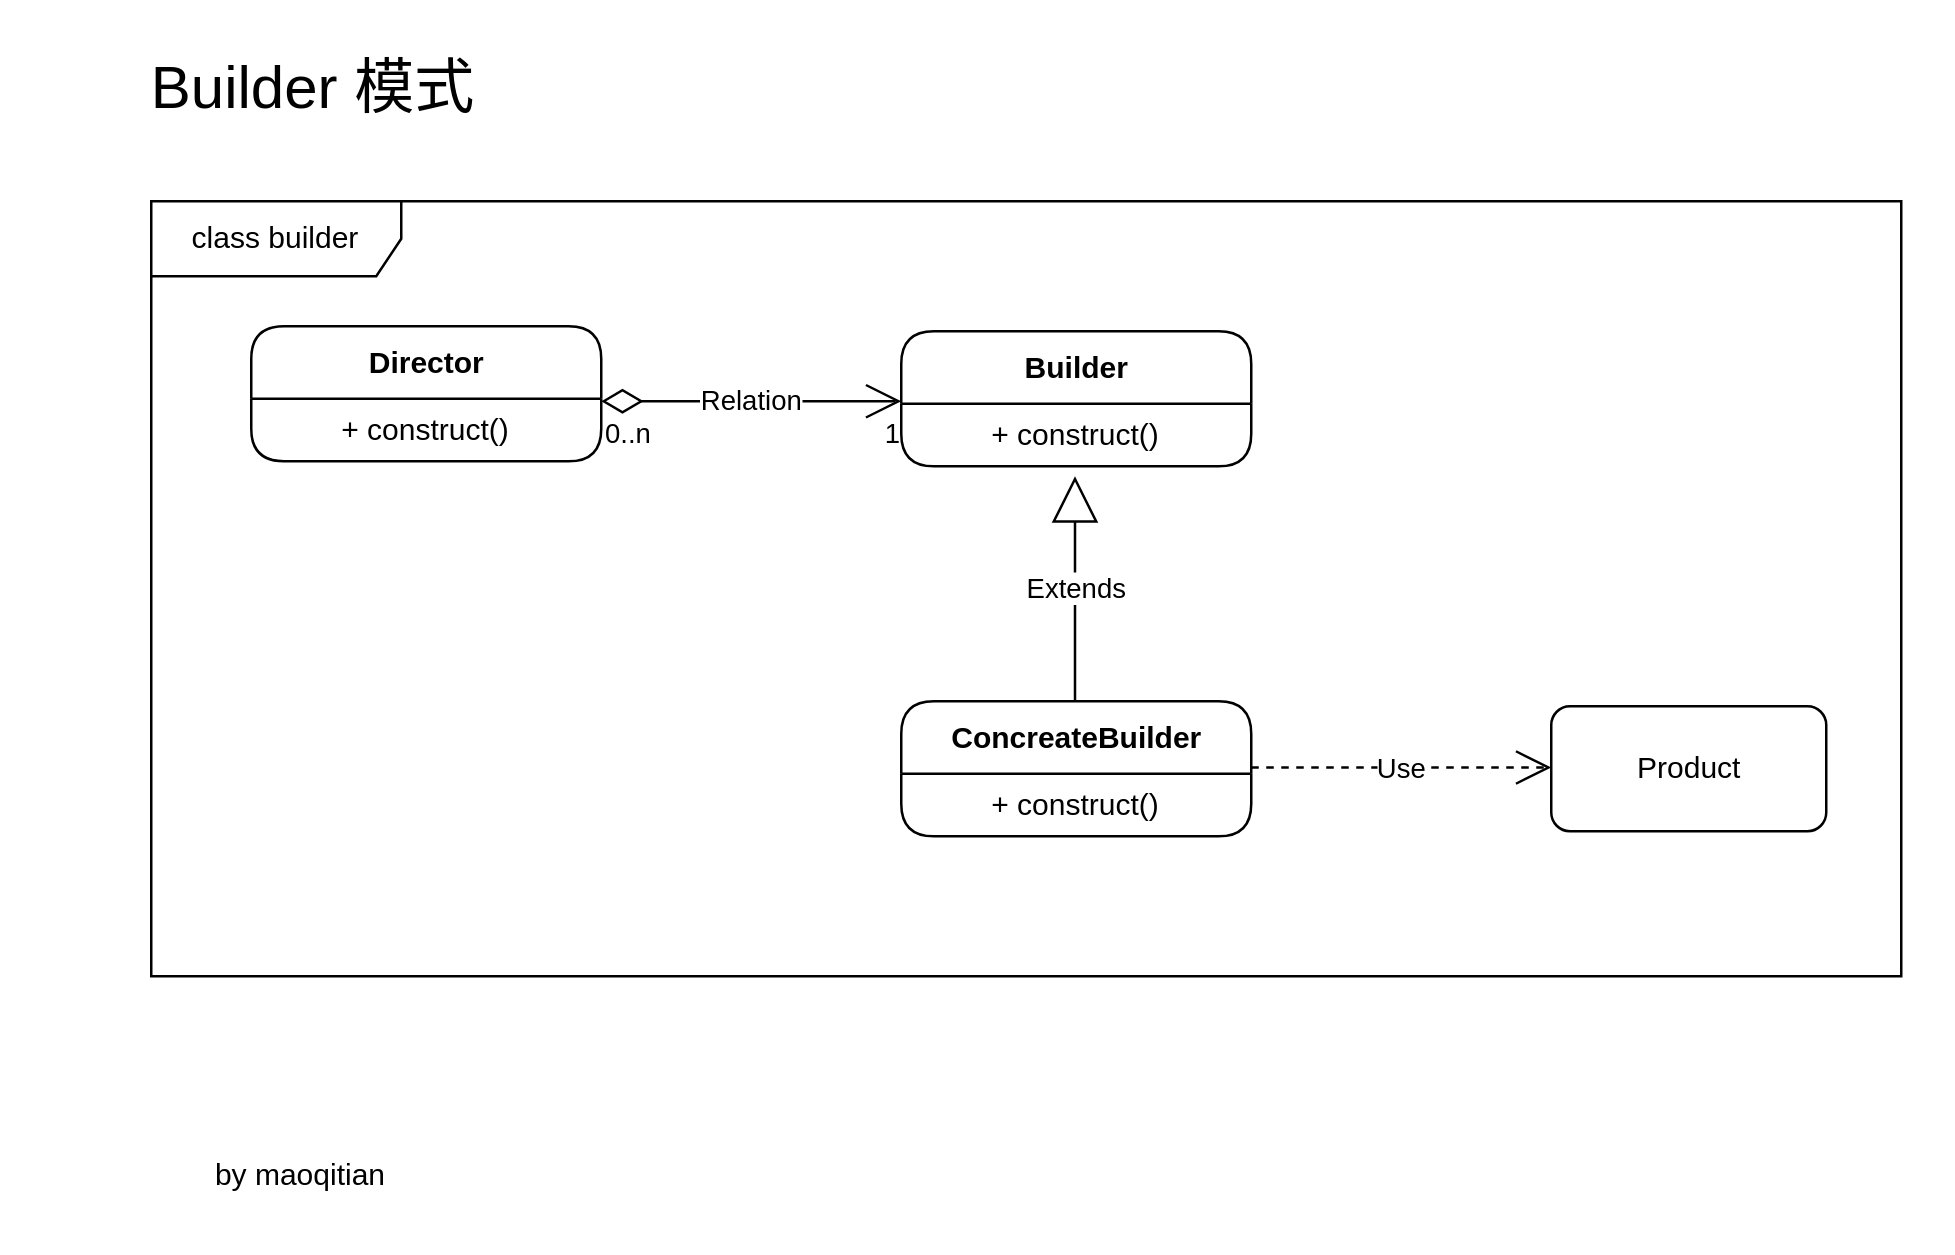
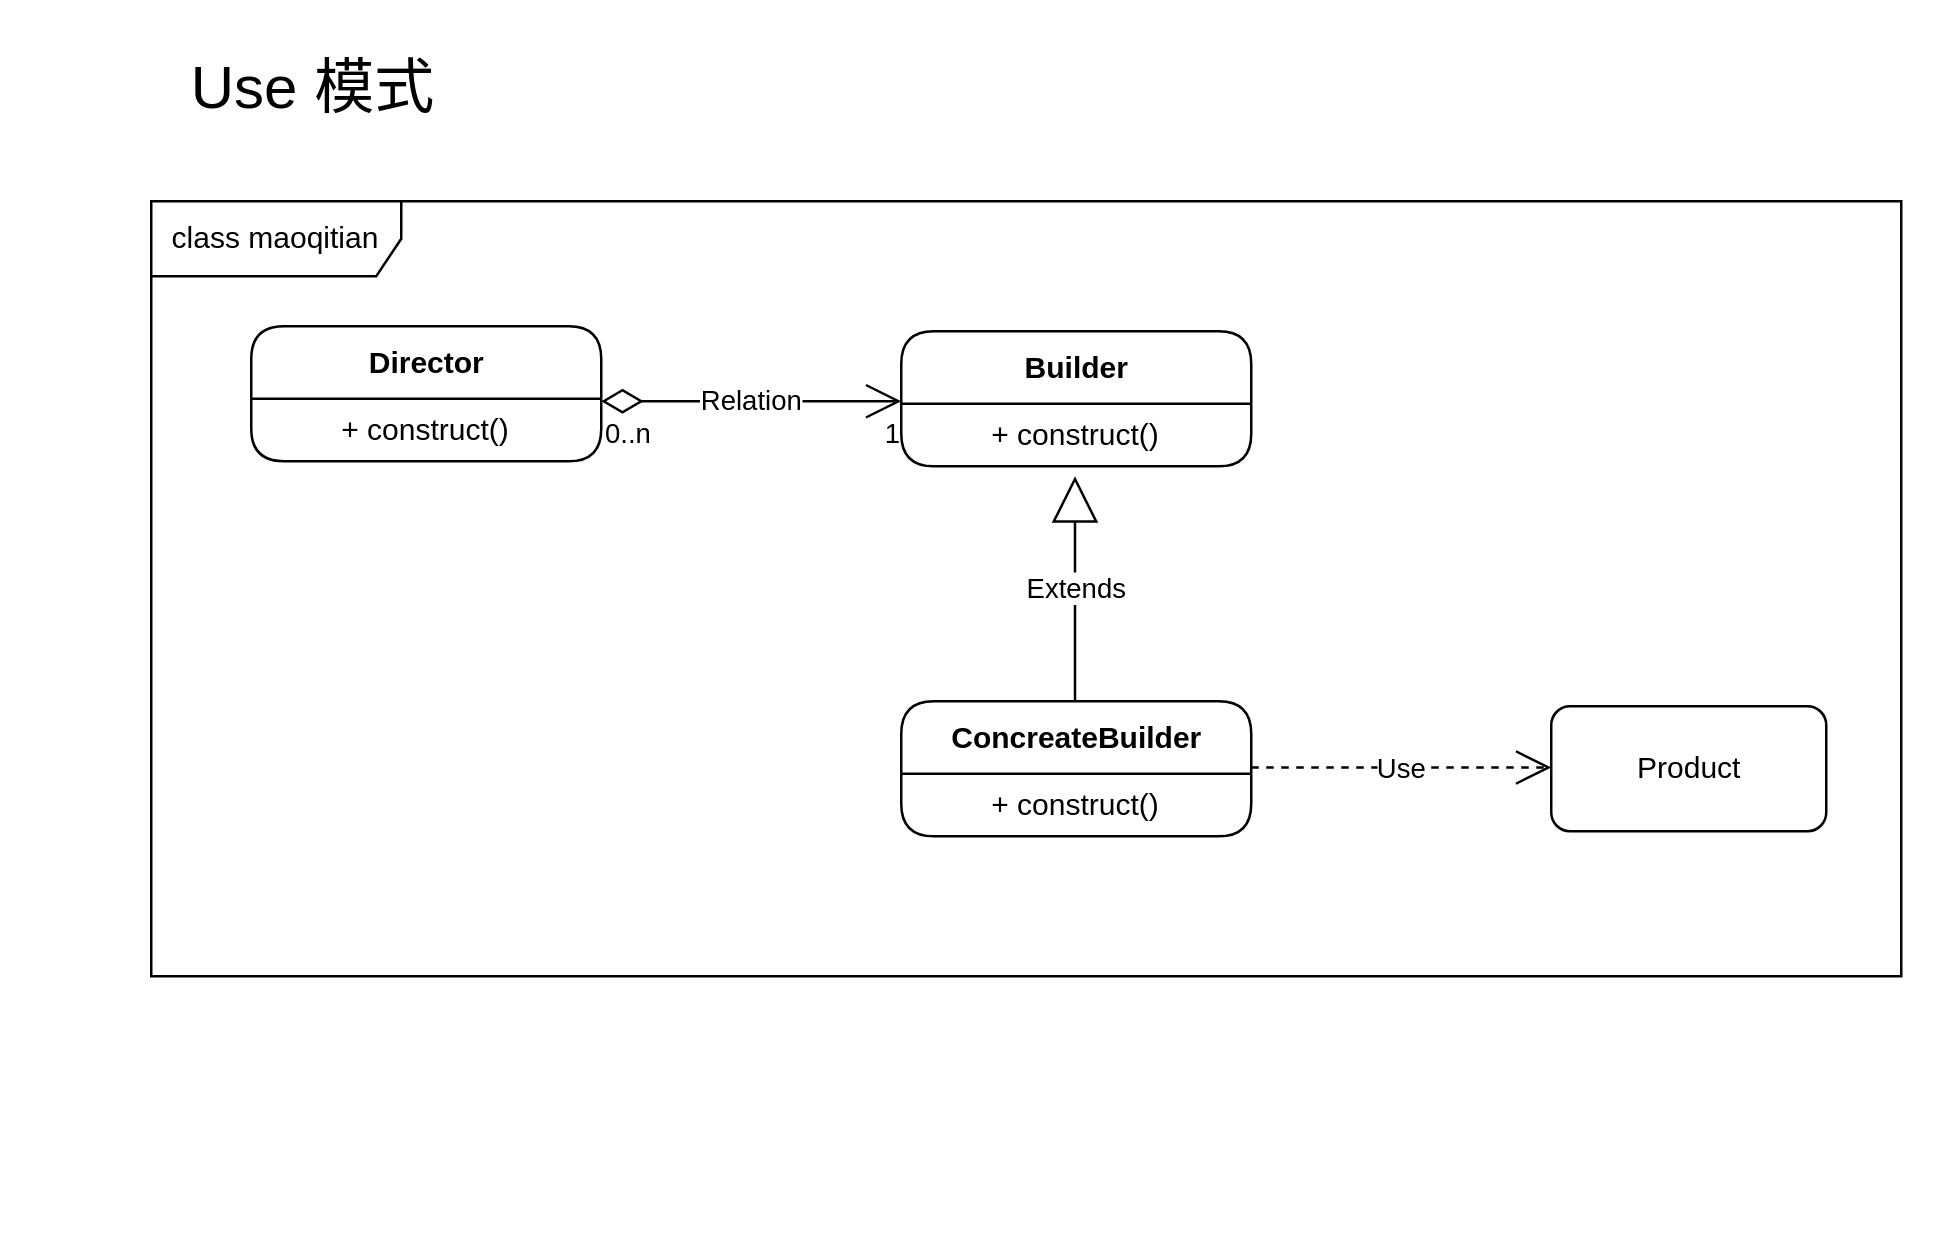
node "Builder 模式": label "Builder 模式" -> "Use 模式"
node "class builder": label "class builder" -> "class maoqitian"
node "by maoqitian": removed
